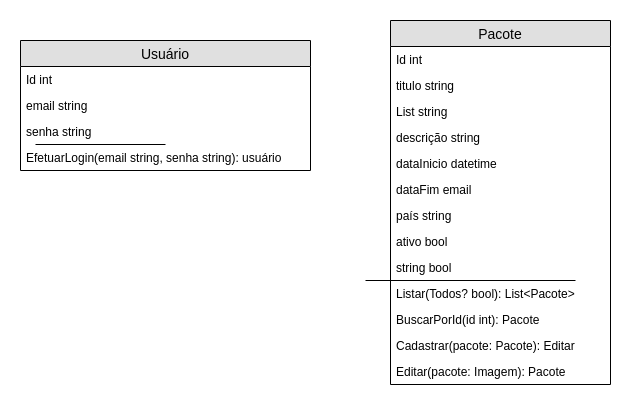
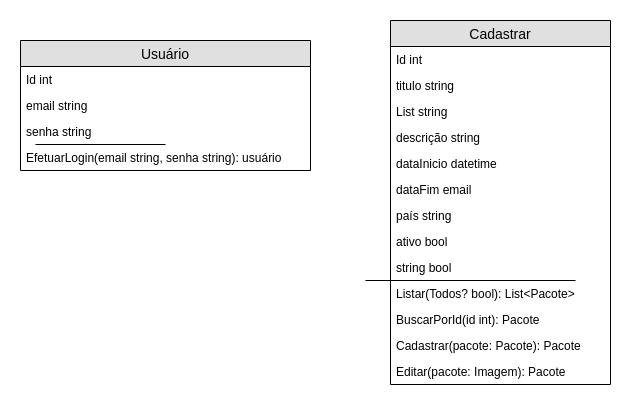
node "Pacote": label "Pacote" -> "Cadastrar"
node "Cadastrar(pacote: Pacote): Editar": label "Cadastrar(pacote: Pacote): Editar" -> "Cadastrar(pacote: Pacote): Pacote"
